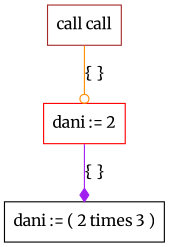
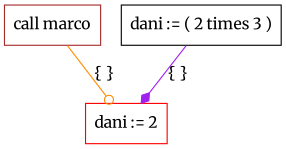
node "call call": label "call call" -> "call marco"
edge "dani := 2" -> "dani := ( 2 times 3 )": reversed
